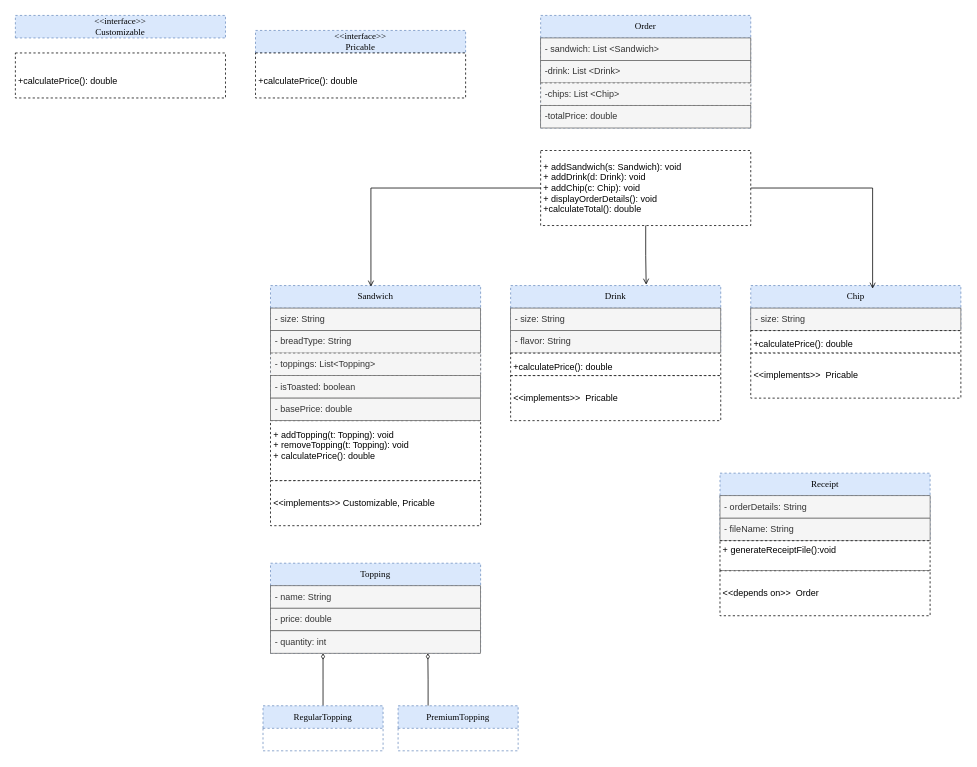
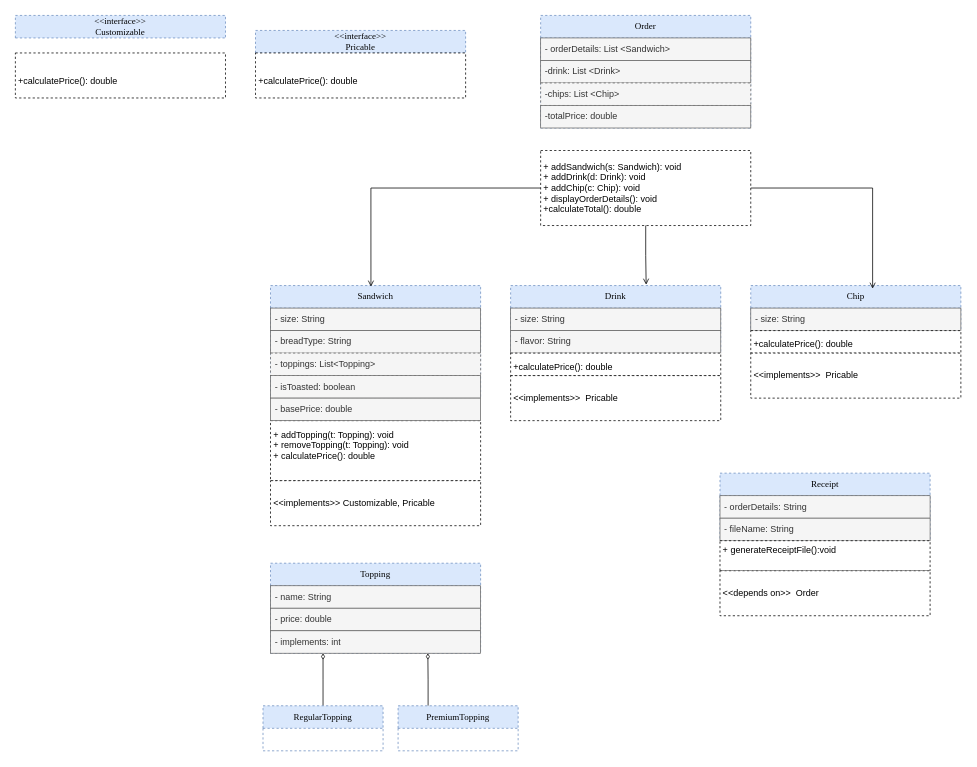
node "- sandwich: List <Sandwich>": label "- sandwich: List <Sandwich>" -> "- orderDetails: List <Sandwich>"
node "- quantity: int": label "- quantity: int" -> "- implements: int"
